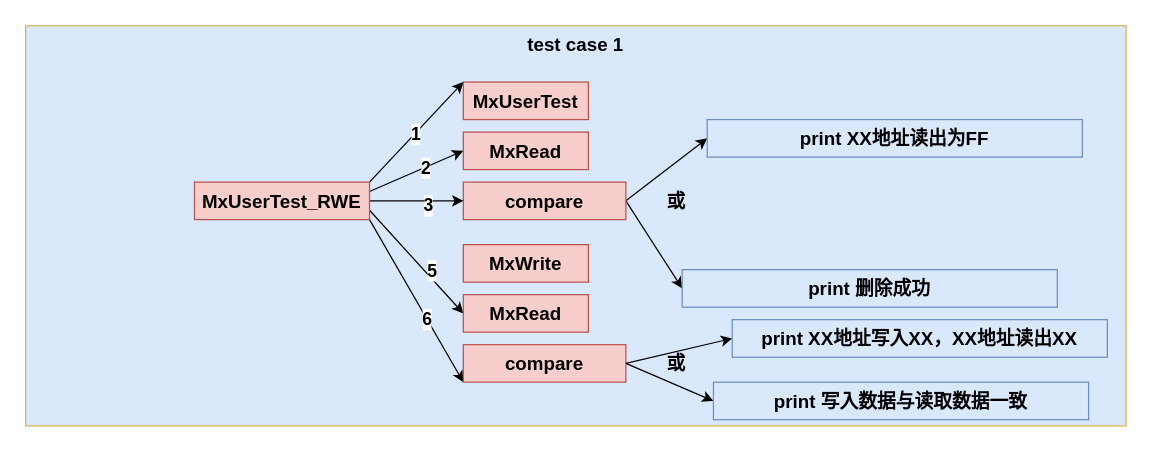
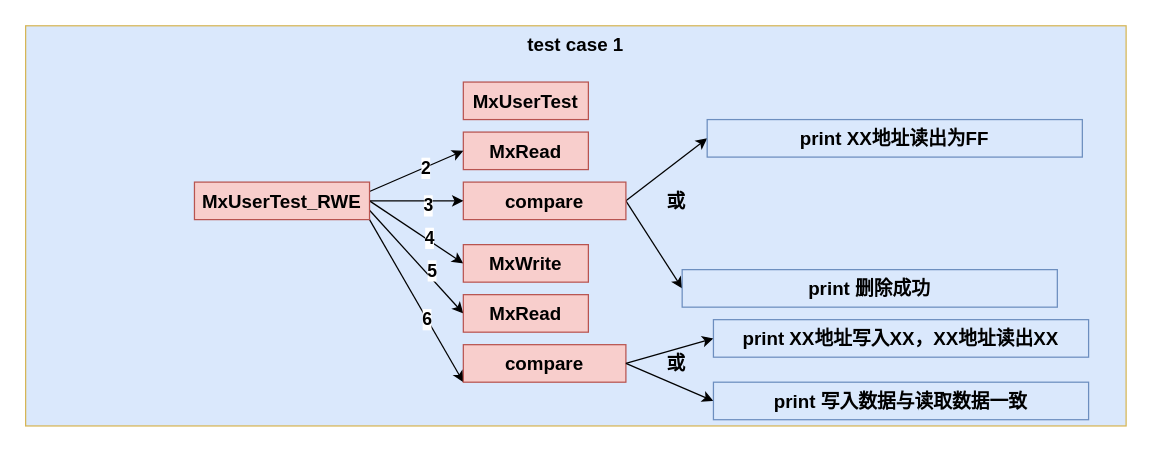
edge "MxUserTest_RWE" -> "MxUserTest": removed, label "1"
edge "MxUserTest_RWE" -> "MxWrite": added, label "4"
node "print XX地址写入XX，XX地址读出XX": moved (919, 338) -> (901, 338)
